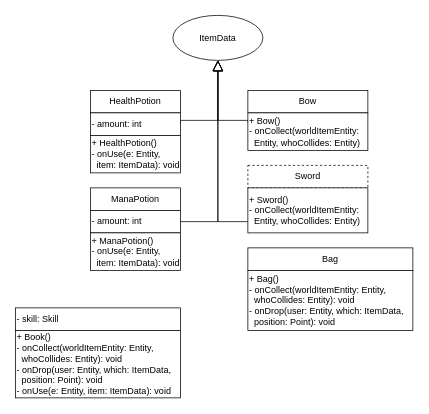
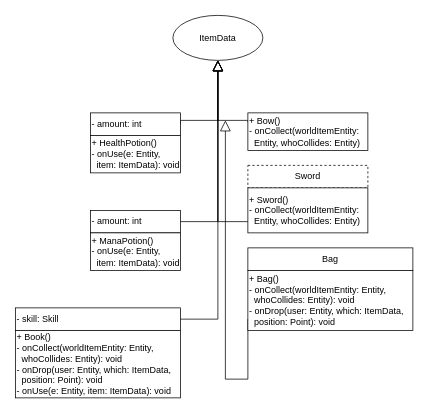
node "HealthPotion": removed
node "Bow": removed
node "ManaPotion": removed
edge "- skill: Skill" -> "ItemData": added
